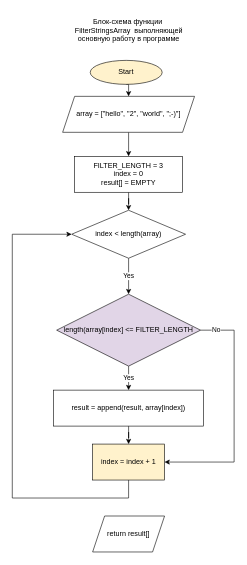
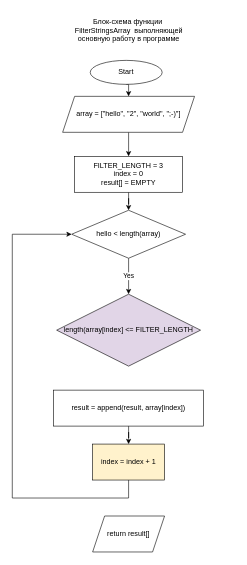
node "Start": fillcolor #fff2cc -> #ffffff
node "index < length(array)": label "index < length(array)" -> "hello < length(array)"
edge "length(array[index] <= FILTER_LENGTH" -> "index = index + 1": removed, label "No"
edge "length(array[index] <= FILTER_LENGTH" -> "result = append(result, array[index])": removed, label "Yes"
